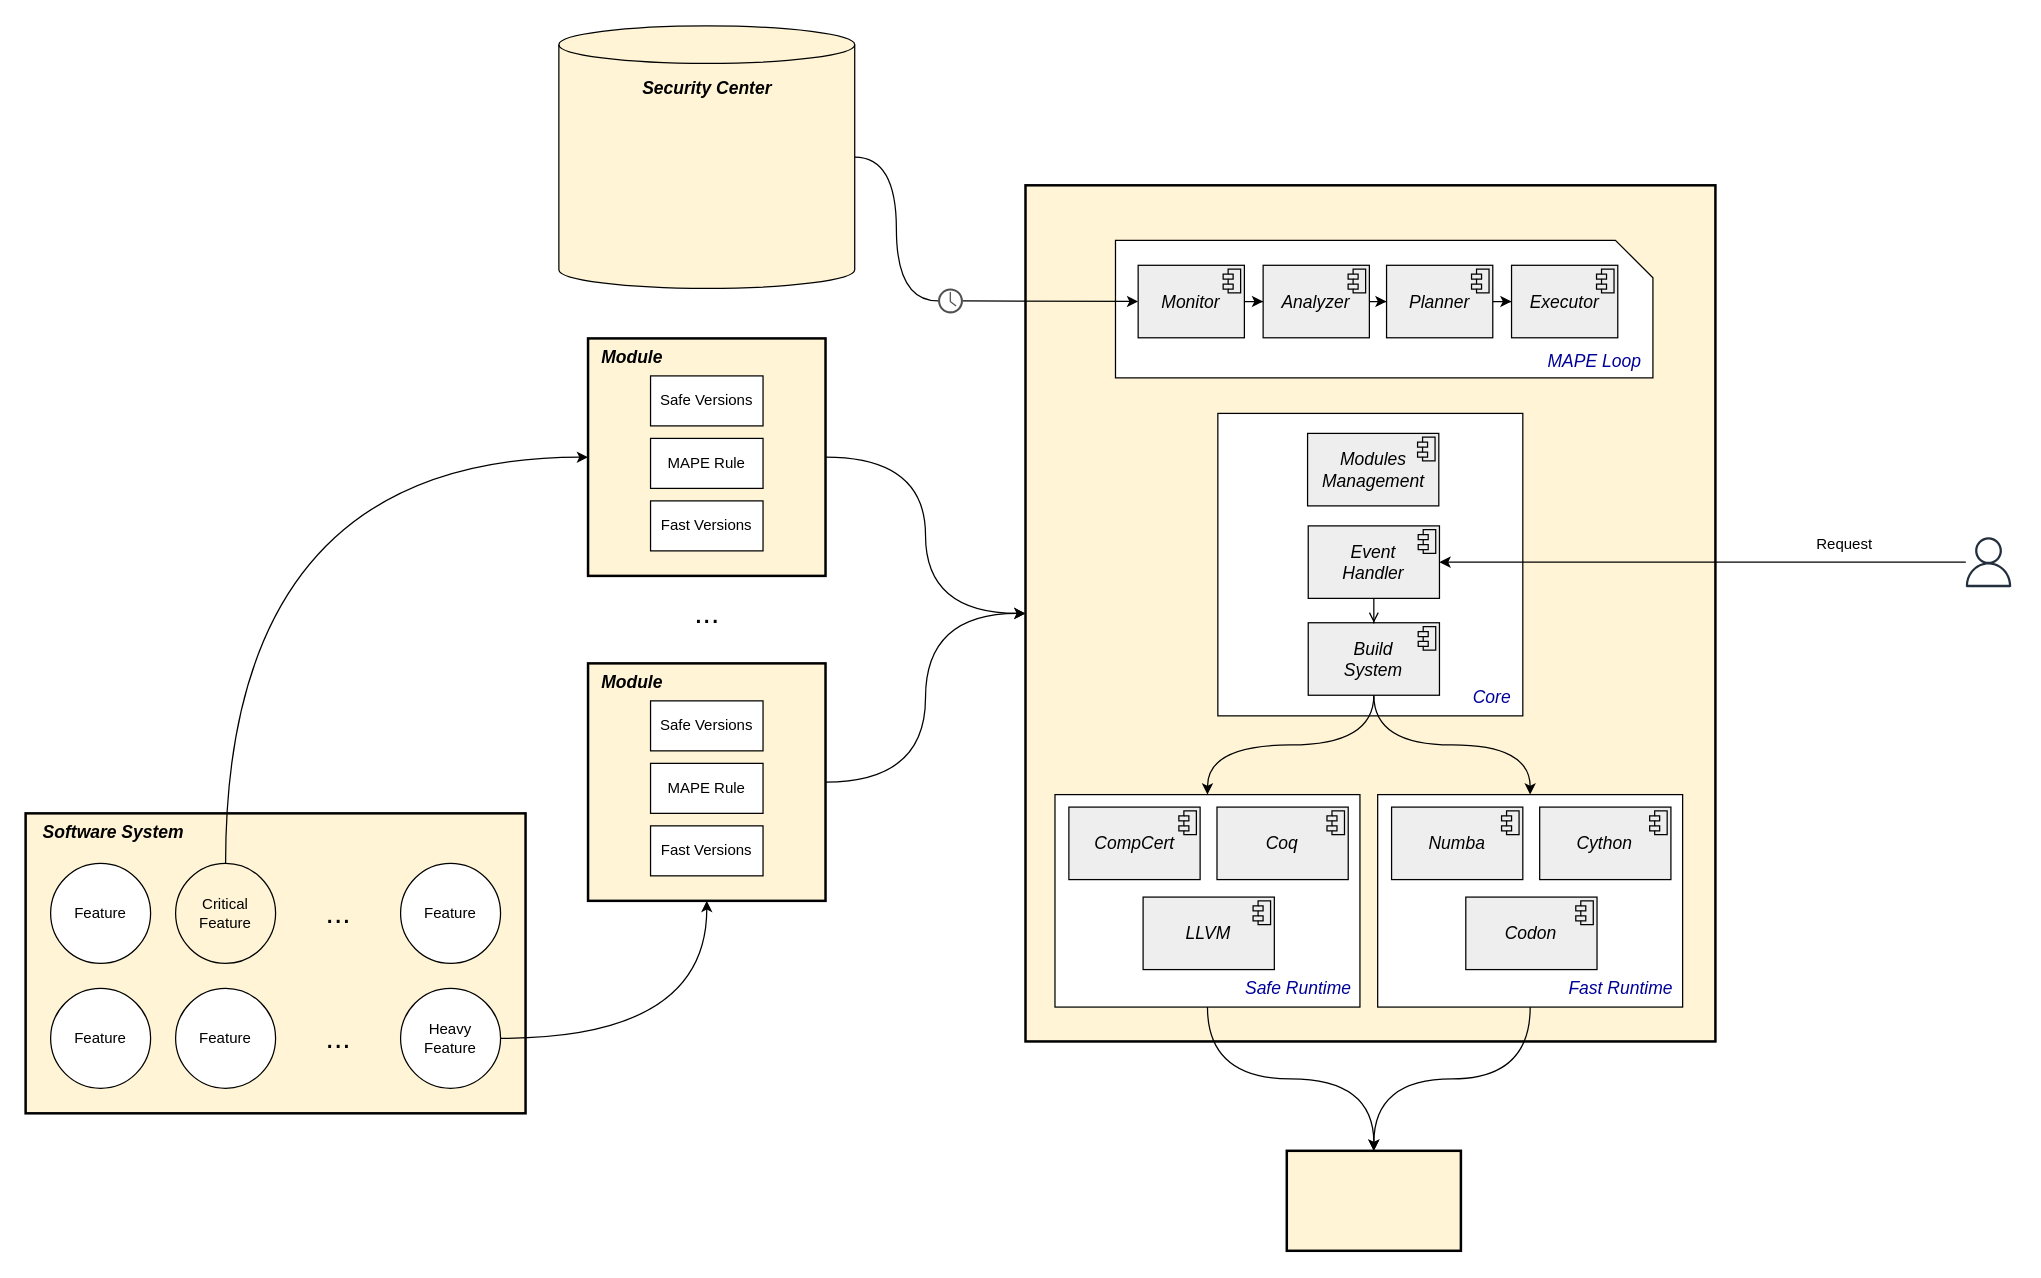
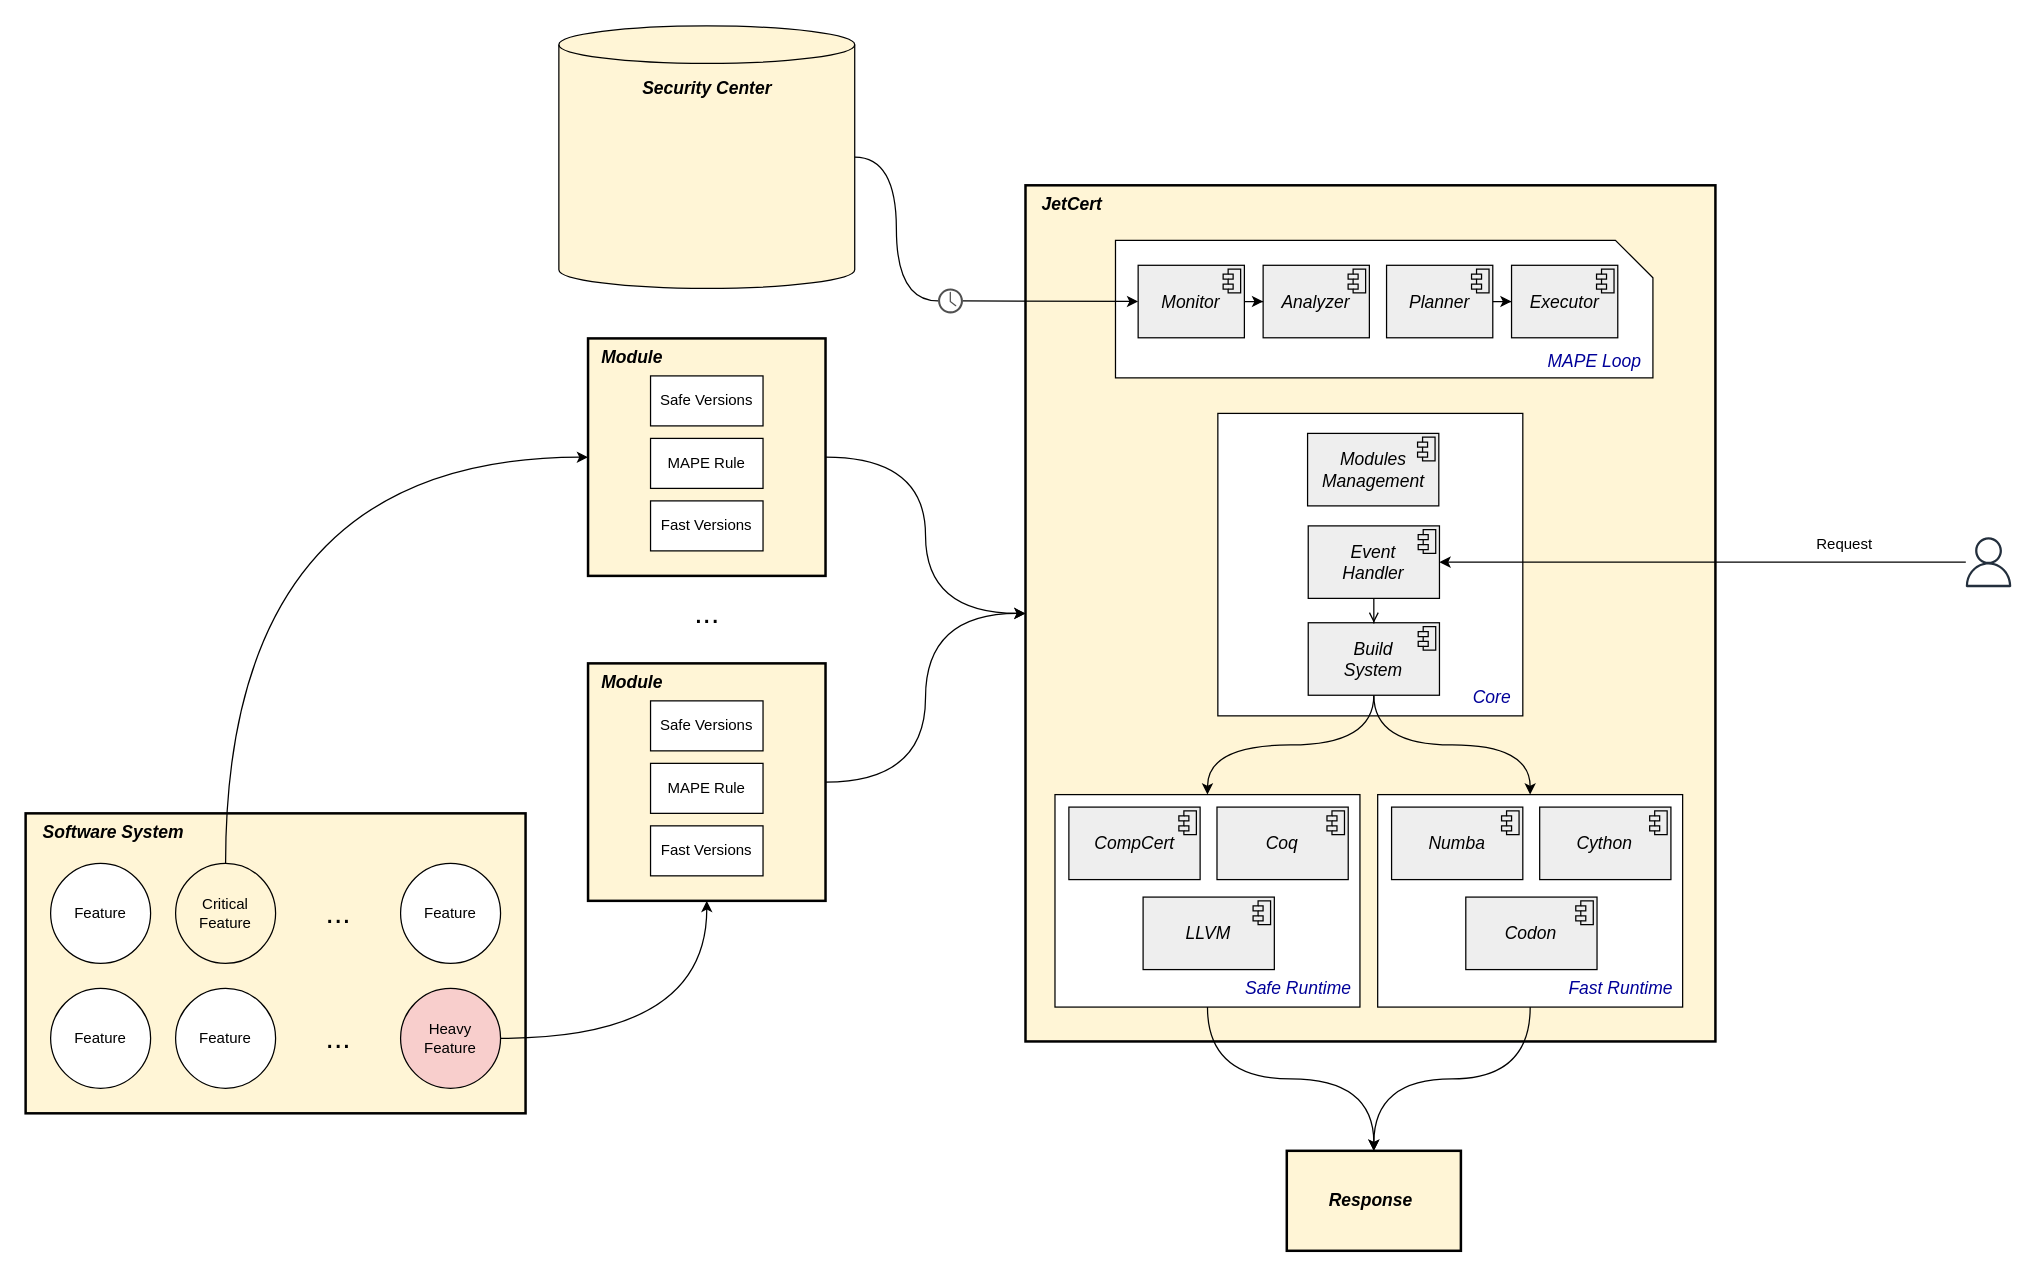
node "JetCert": added
edge "Analyzer" -> "Planner": removed
node "Heavy Feature": fillcolor #ffffff -> #f8cecc
node "Response": added
